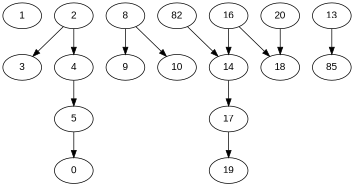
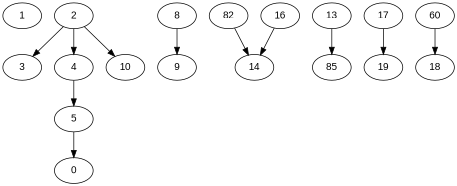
node "20": label "20" -> "60"
edge "8" -> "10": now "2" -> "10"
edge "16" -> "18": removed
edge "14" -> "17": removed
